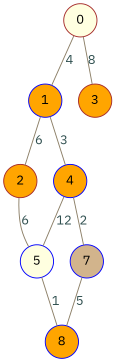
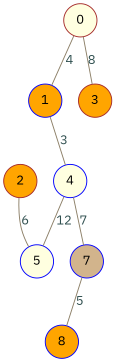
edge "1" -- "2": removed, label "6"
node "4": fillcolor orange -> lightyellow
edge "4" -- "7": label "2" -> "7"
edge "5" -- "8": removed, label "1"
